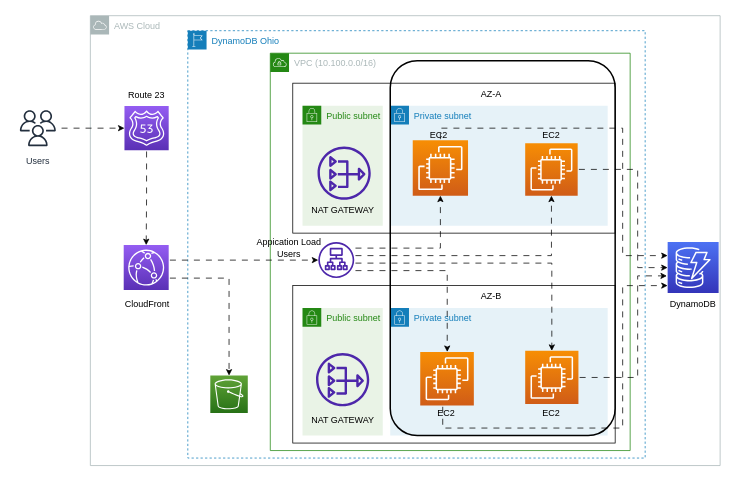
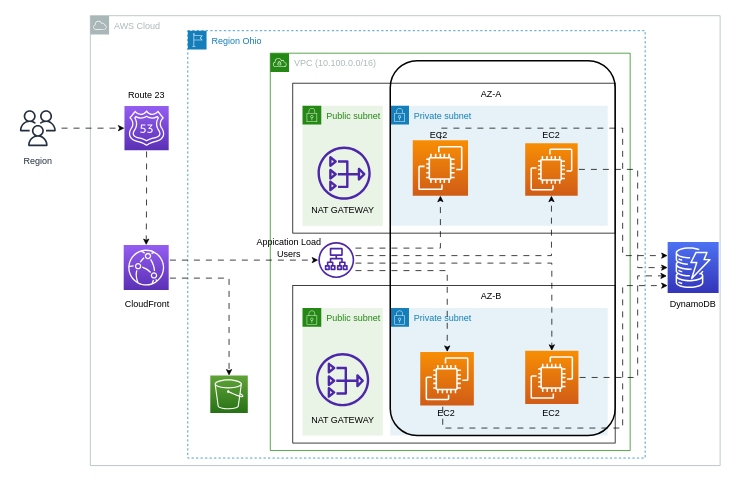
node "DynamoDB Ohio": label "DynamoDB Ohio" -> "Region Ohio"
node "Users": label "Users" -> "Region"
